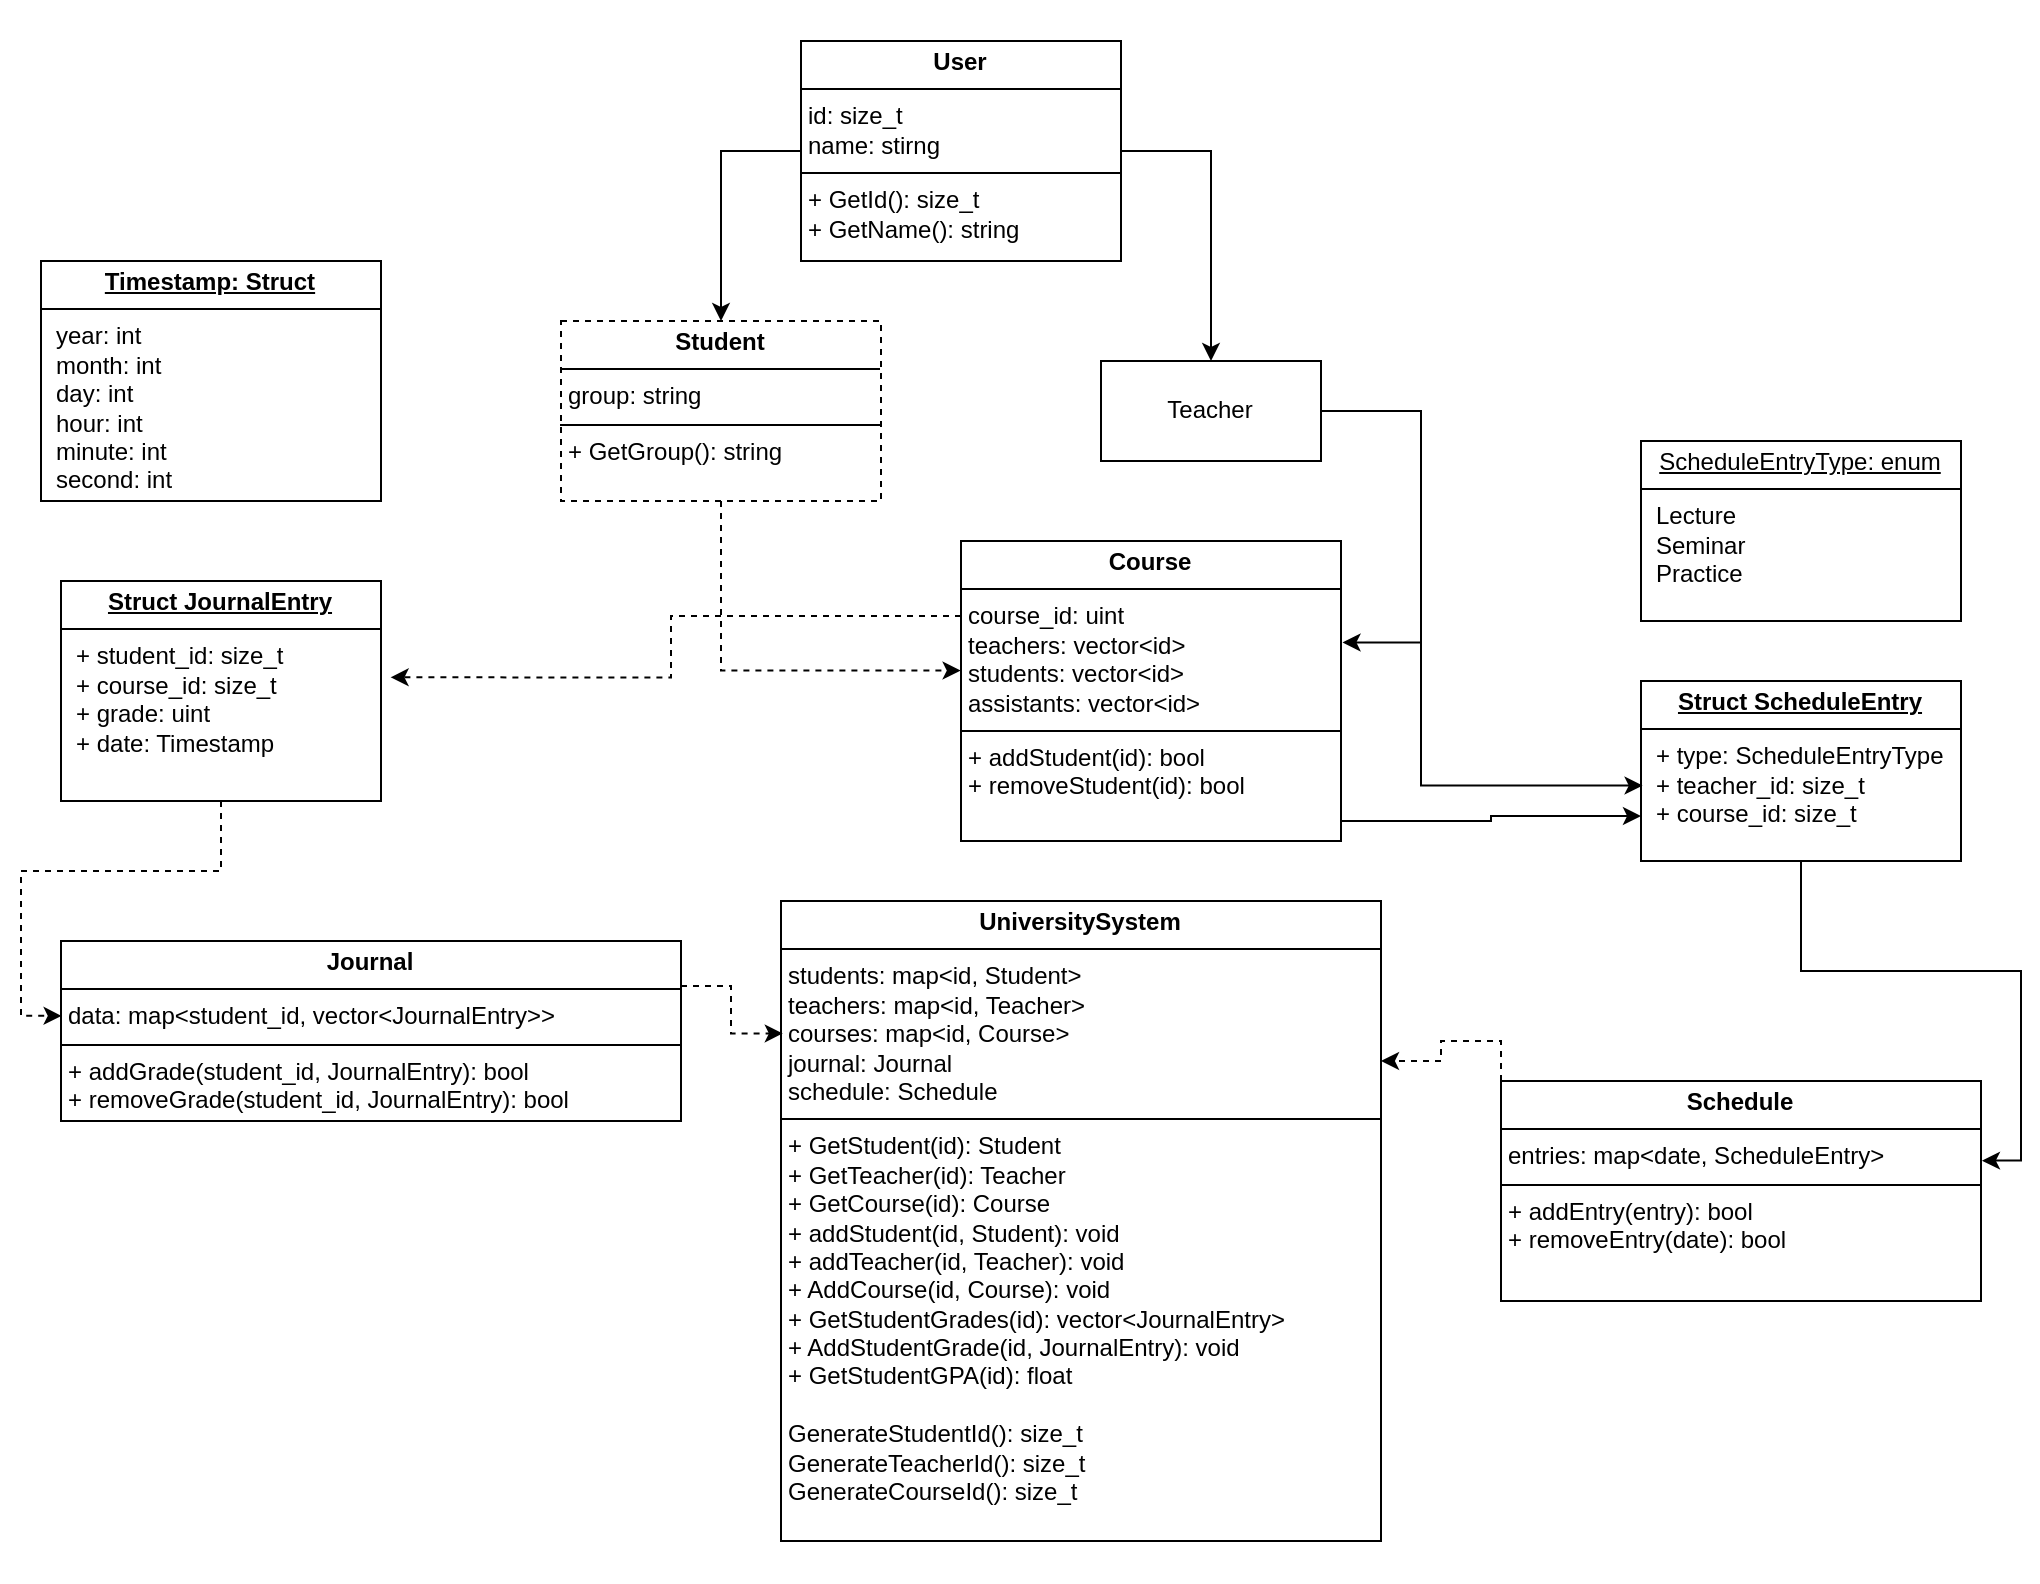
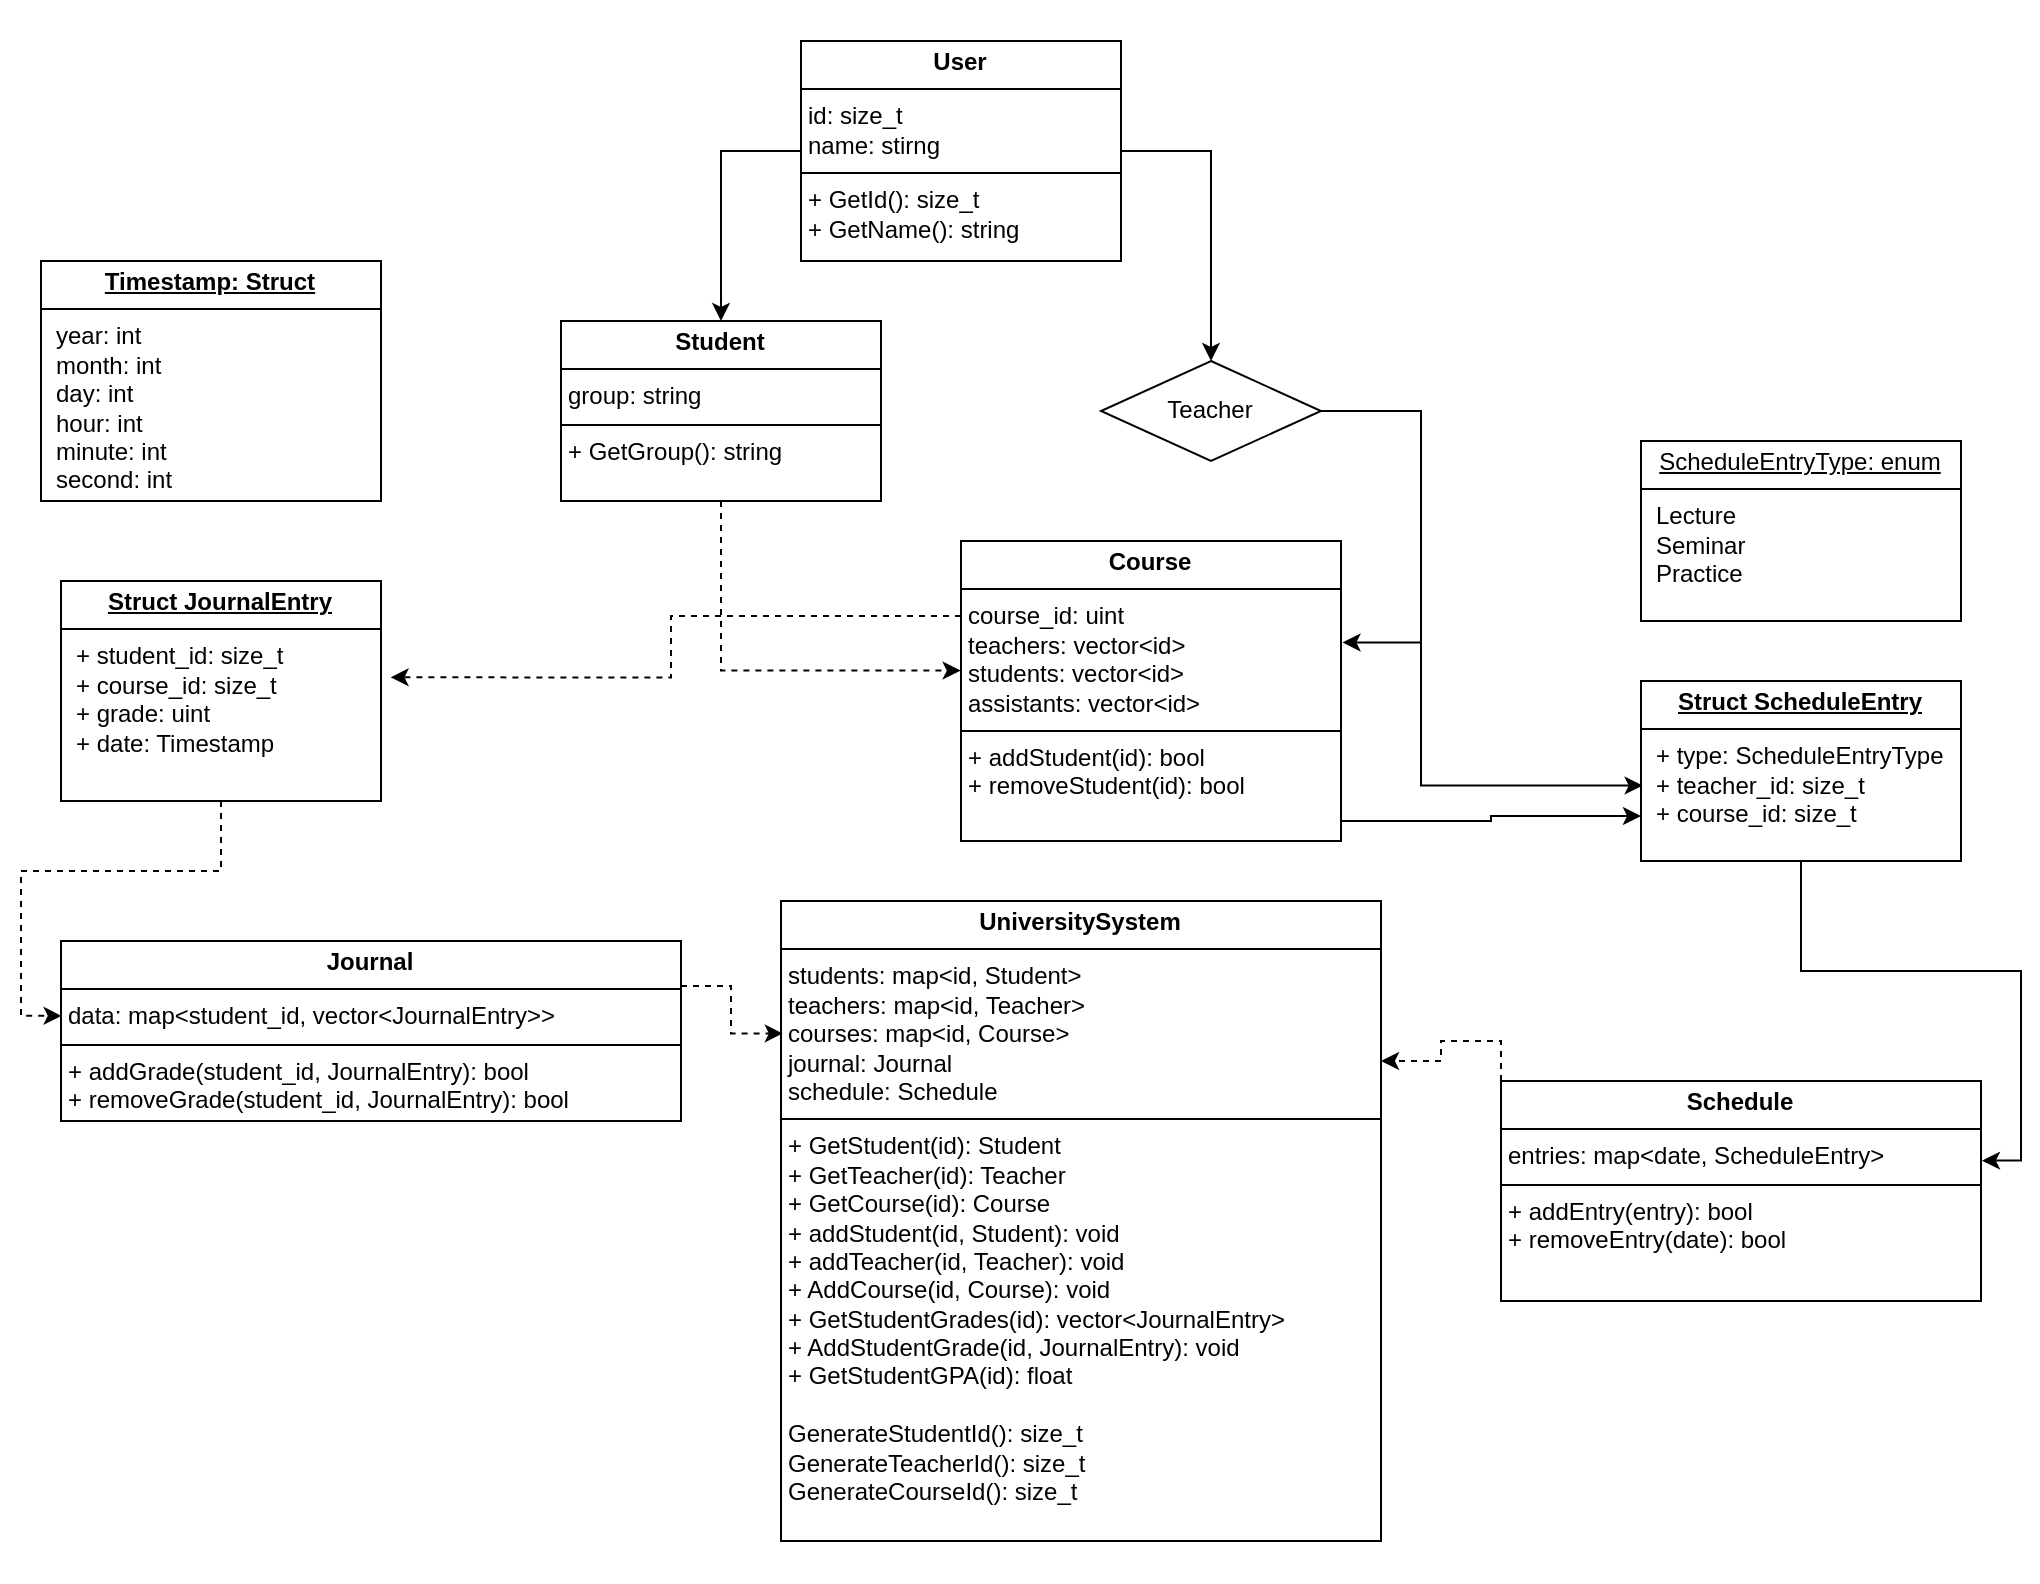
node "Student group: string + GetGroup(): string": style dashed -> solid
node "Teacher": shape rectangle -> diamond
